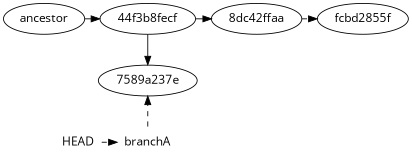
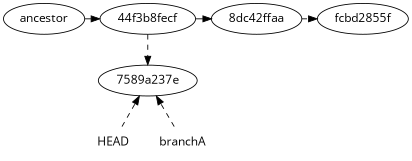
edge "44f3b8fecf" -> "7589a237e": style solid -> dashed
edge "HEAD" -> "branchA": now "HEAD" -> "7589a237e"
